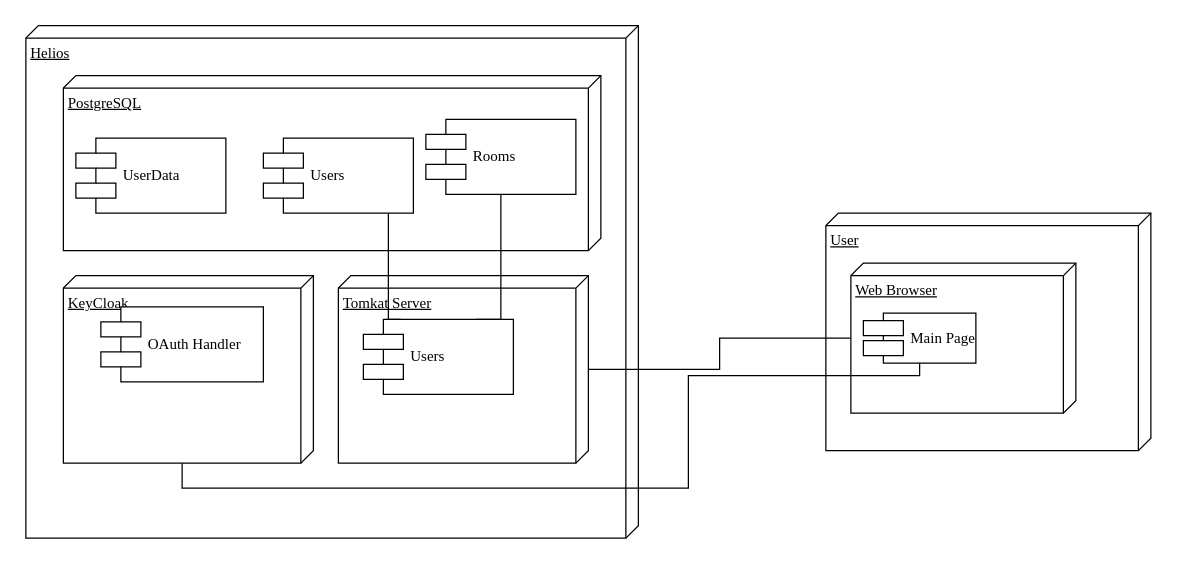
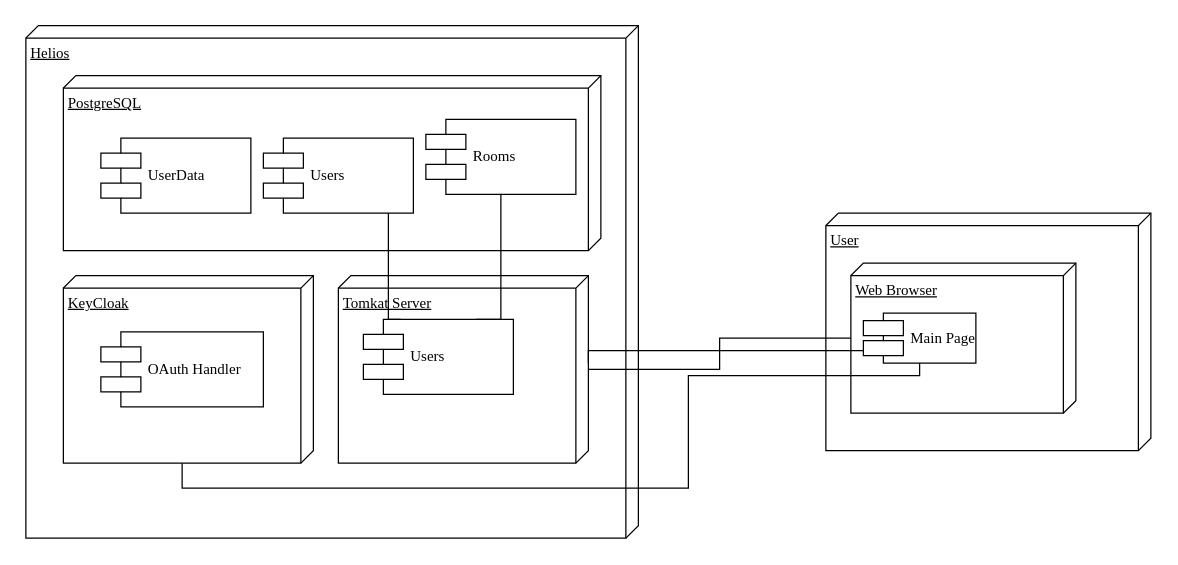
node "UserData": moved (151, 176) -> (176, 176)
node "OAuth Handler": moved (182, 344) -> (182, 369)
edge "Main Page" -- "Tomkat Server": added
